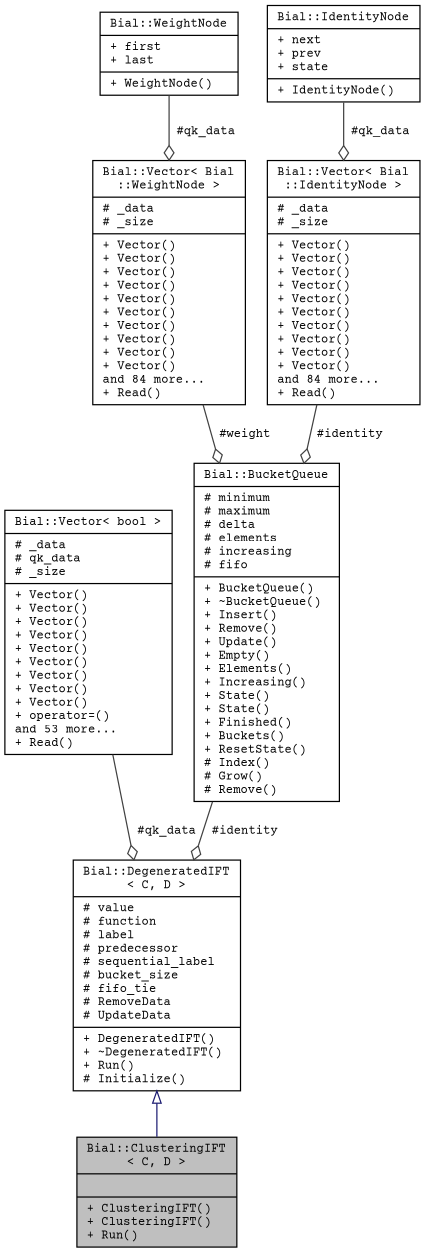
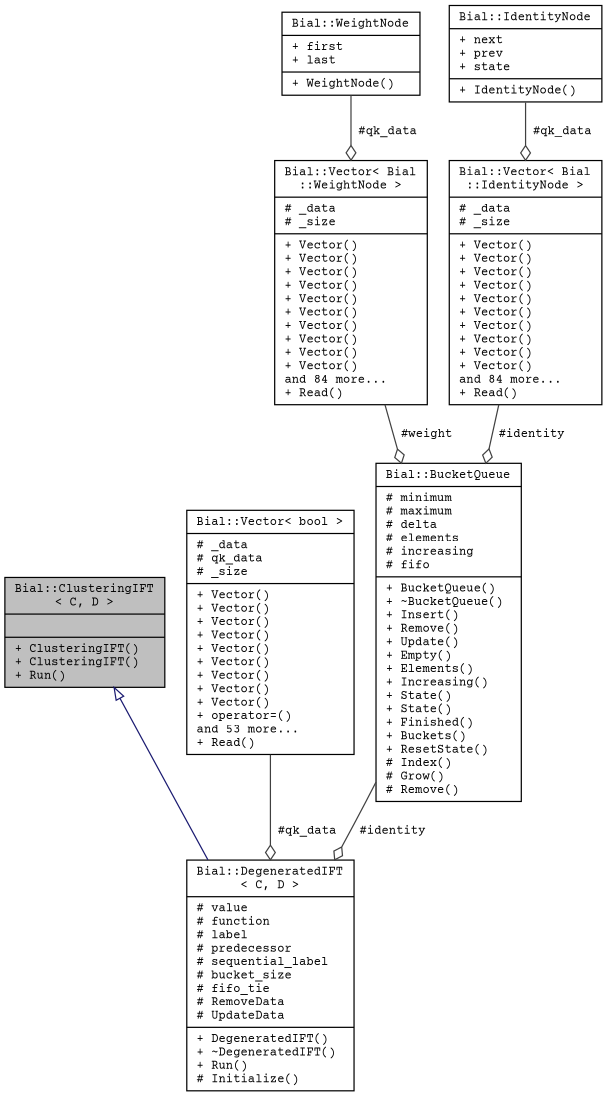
edge "Bial::ClusteringIFT" -> "Bial::DegeneratedIFT": reversed
